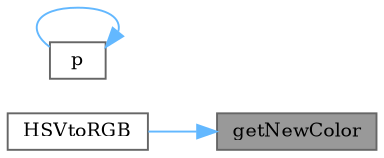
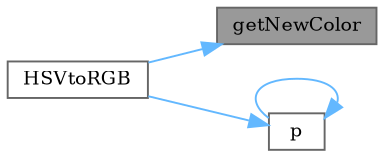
edge "HSVtoRGB" -> "p": added
